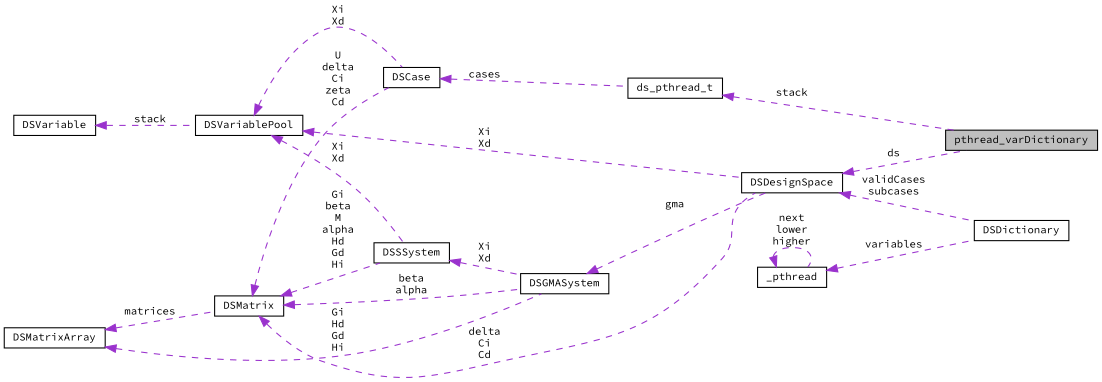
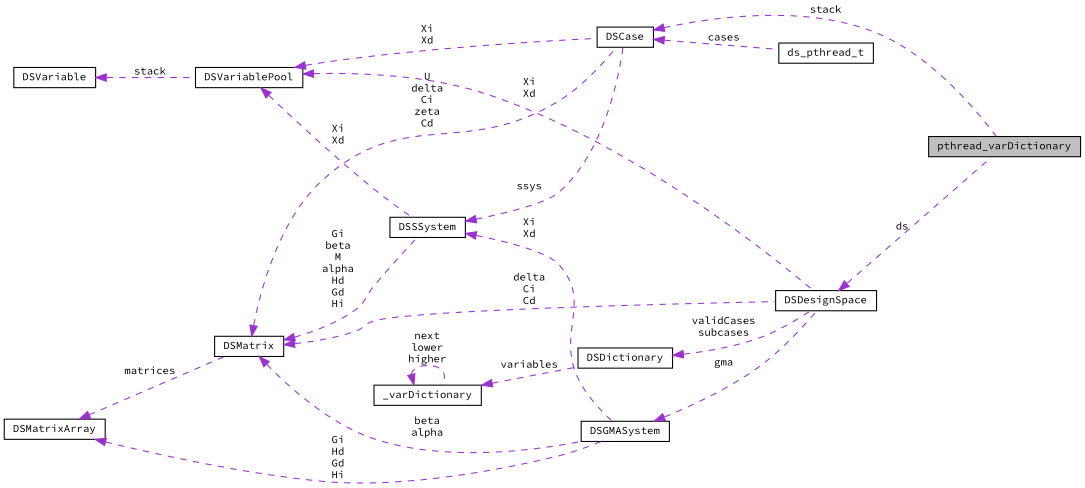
edge "pthread_varDictionary" -> "ds_pthread_t": now "pthread_varDictionary" -> "DSCase"
edge "DSCase" -> "DSSSystem": added, label "ssys"
edge "DSDictionary" -> "DSDesignSpace": reversed
node "_pthread": label "_pthread" -> "_varDictionary"
